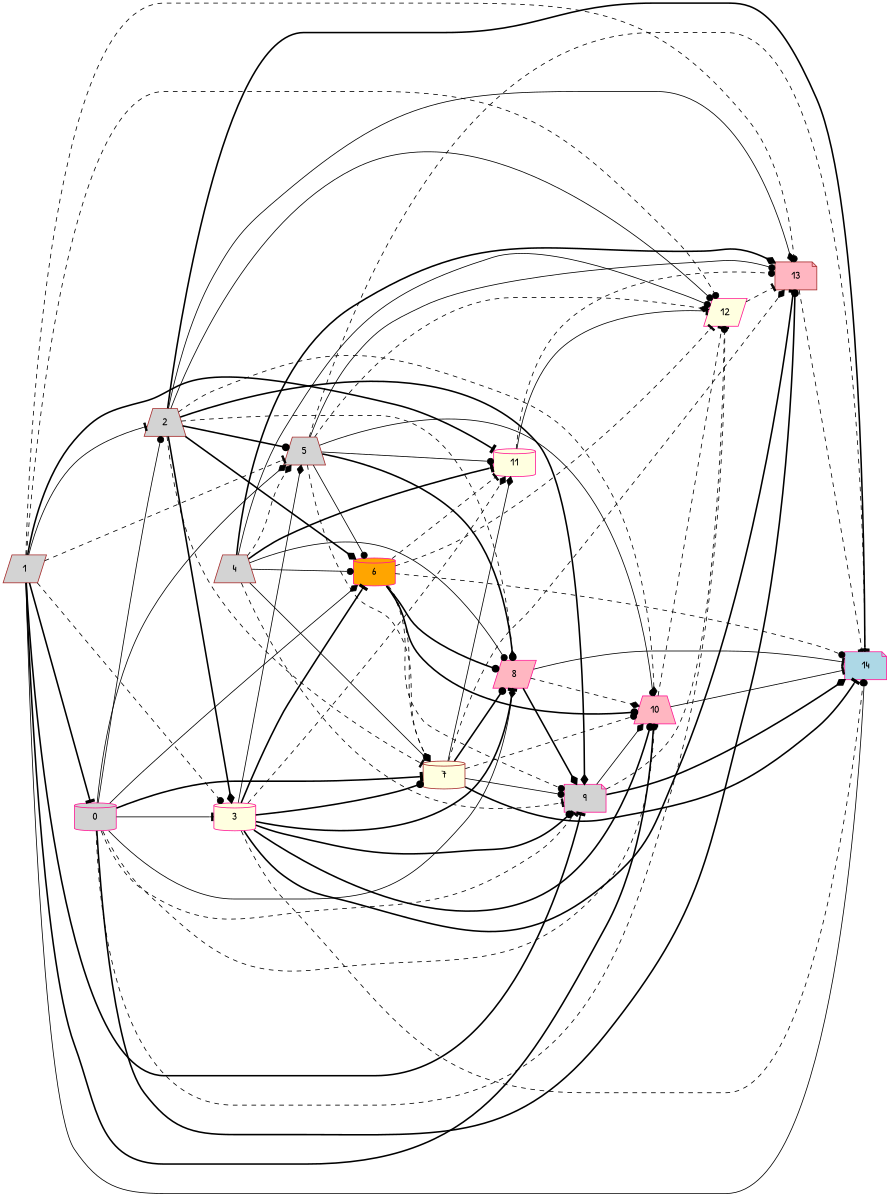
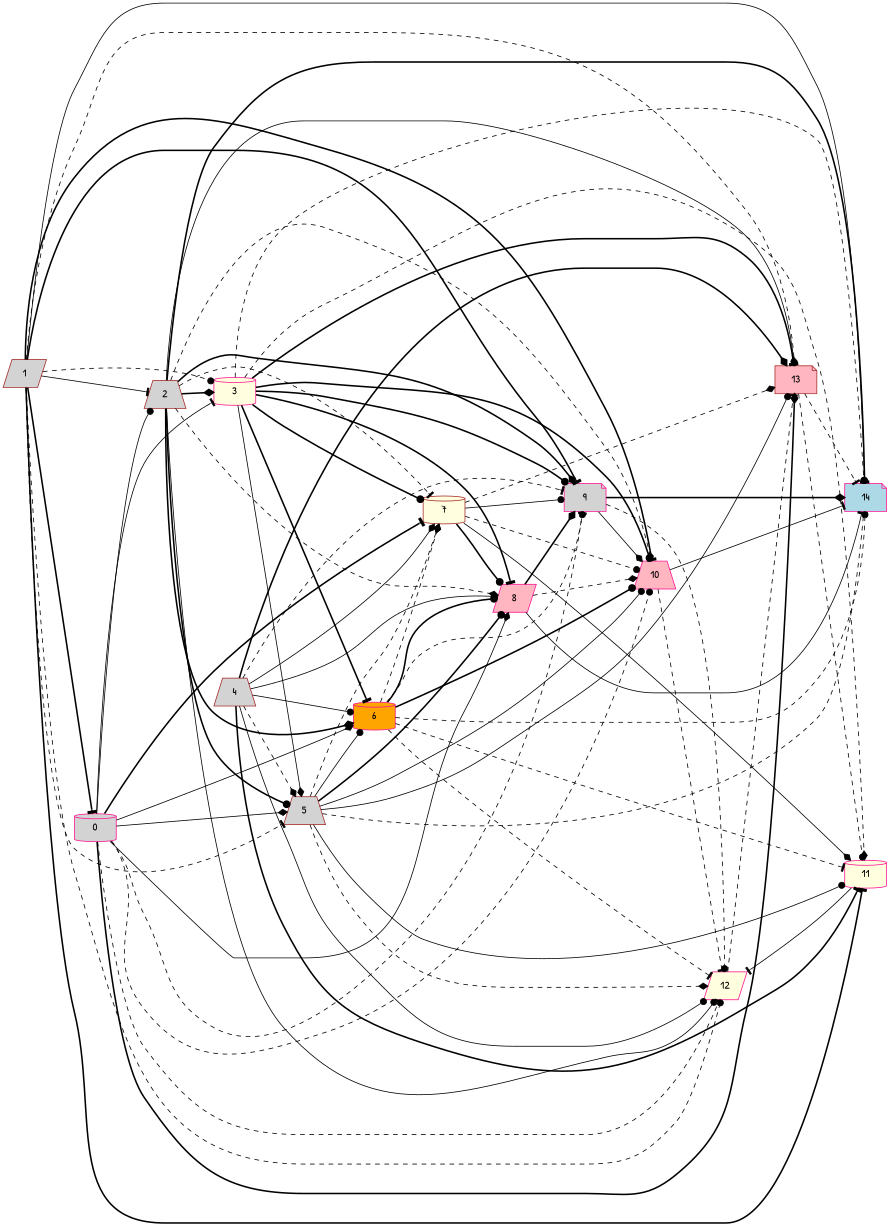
edge "11" -> "13": reversed
edge "7" -> "14": removed
edge "0" -> "13": arrowhead dot -> diamond
